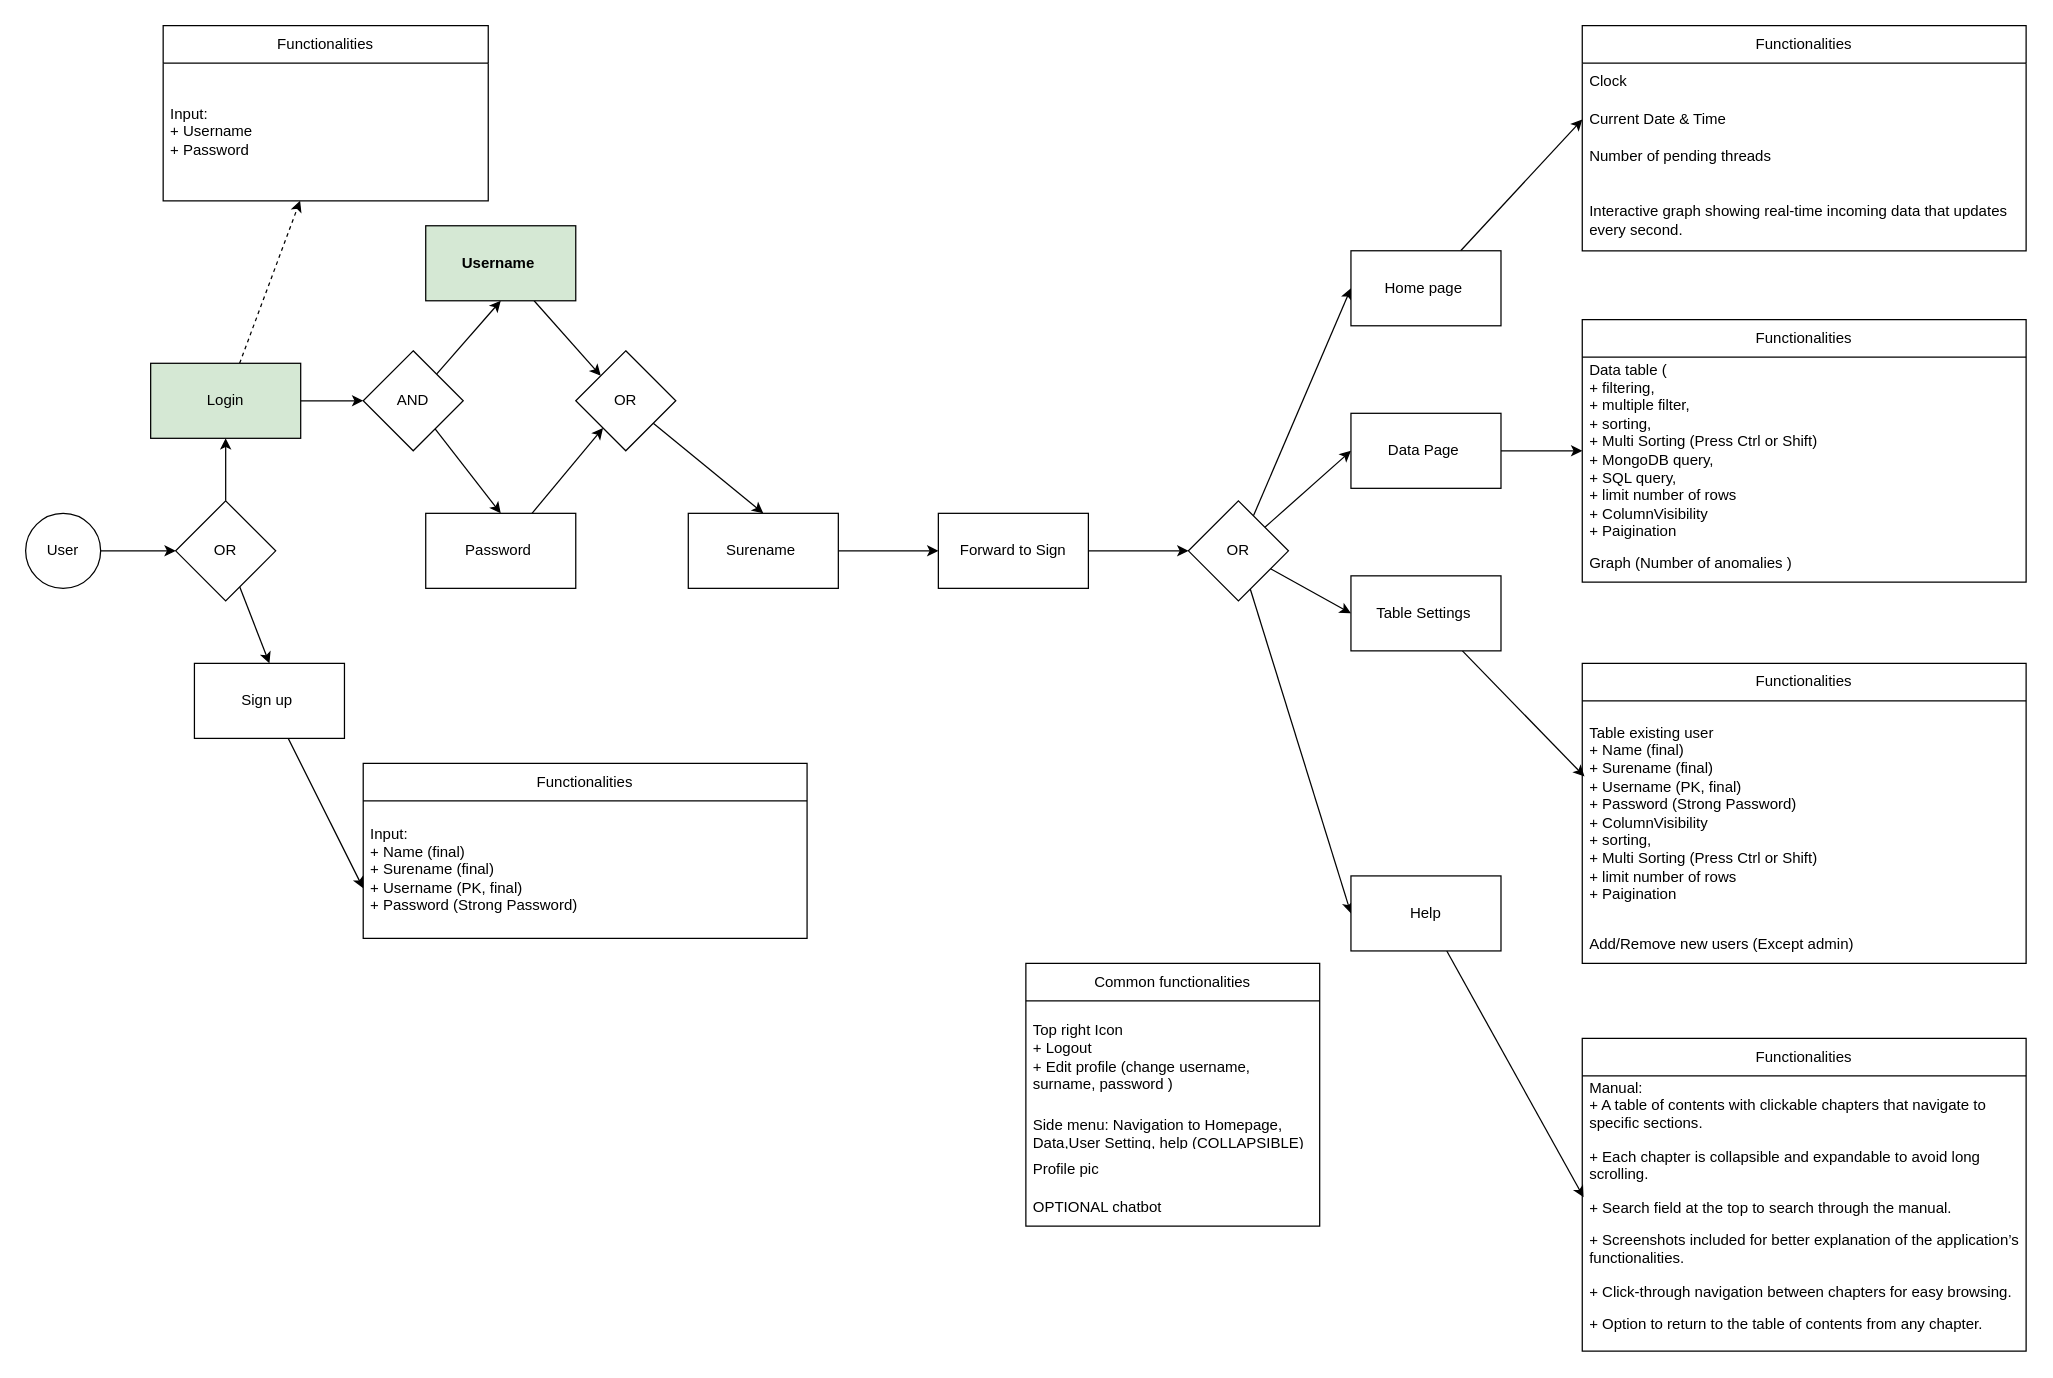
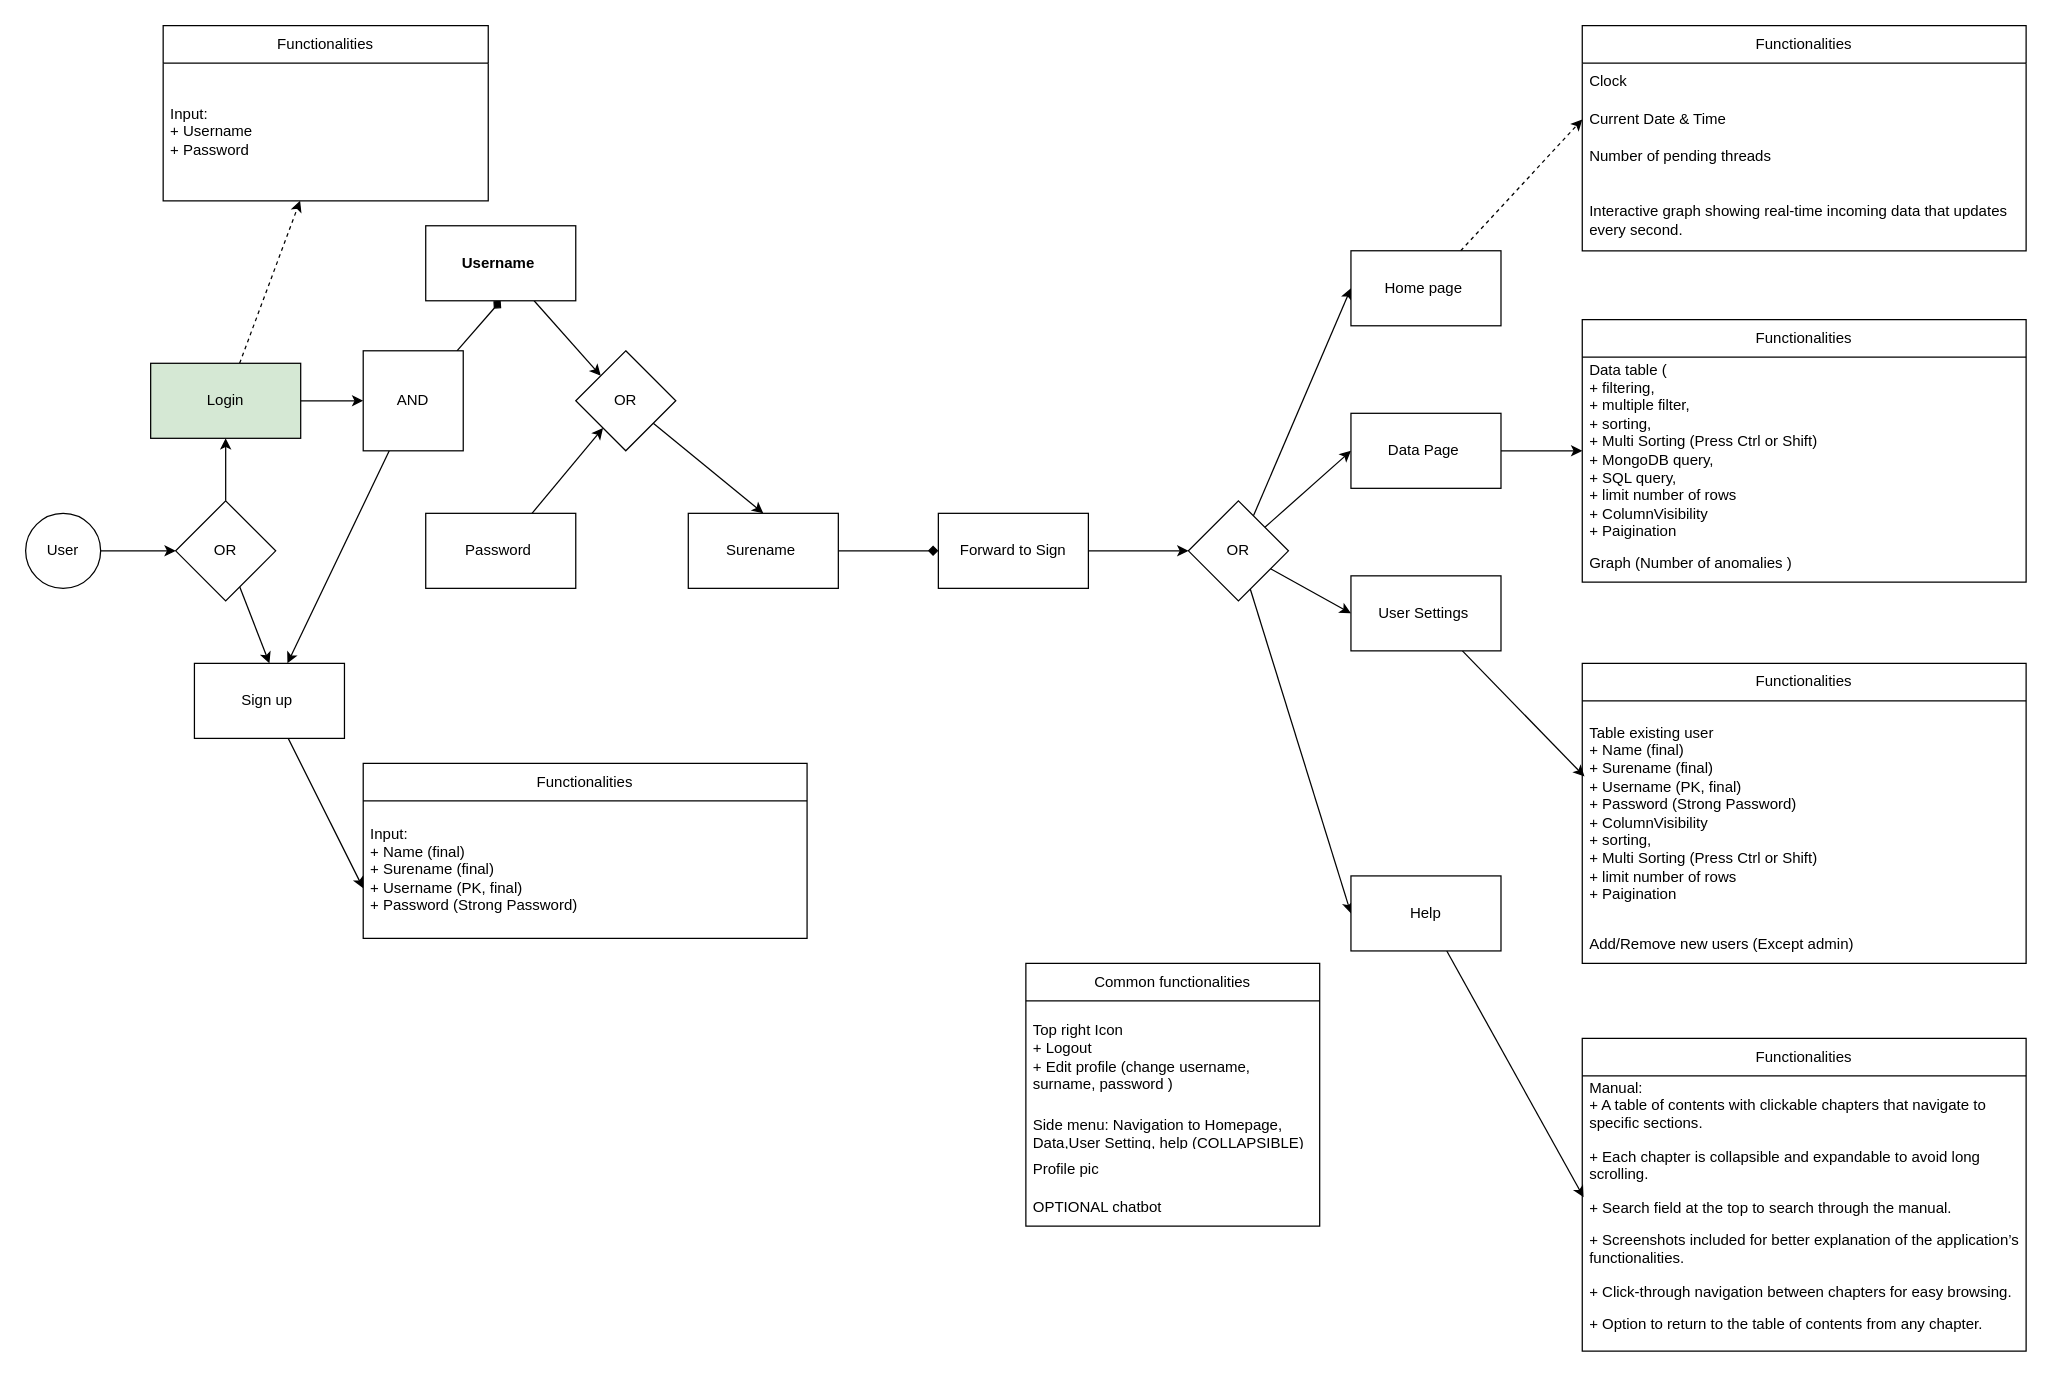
edge "Home page" -> "Current Date & Time": style solid -> dashed
node "Username": fillcolor #d5e8d4 -> #ffffff
edge "AND" -> "Username": arrowhead classic -> diamond
node "AND": shape diamond -> rectangle
edge "AND" -> "Password": now "AND" -> "Sign up"
edge "Surename" -> "Forward to Sign": arrowhead classic -> diamond
node "Table Settings": label "Table Settings" -> "User Settings"
